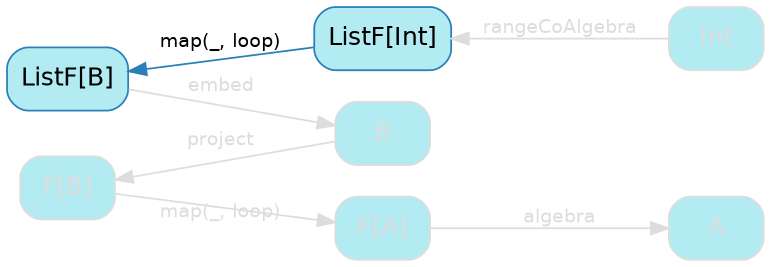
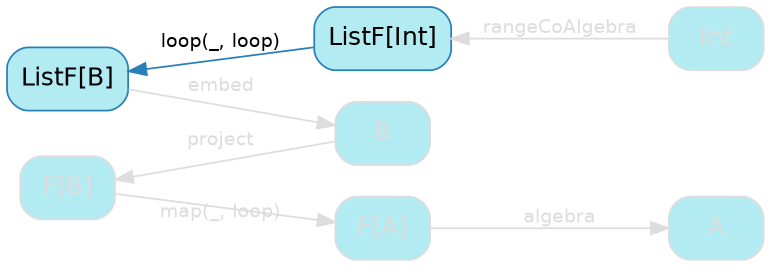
edge "ListF[Int]" -> "ListF[B]": label "map(_, loop)" -> "loop(_, loop)"
